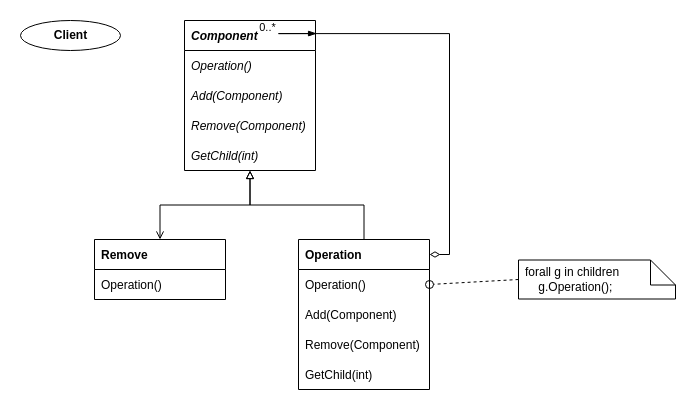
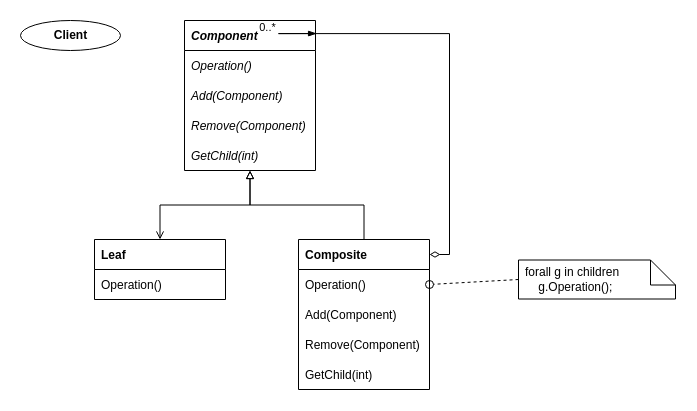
node "Remove": label "Remove" -> "Leaf"
node "Operation": label "Operation" -> "Composite"
